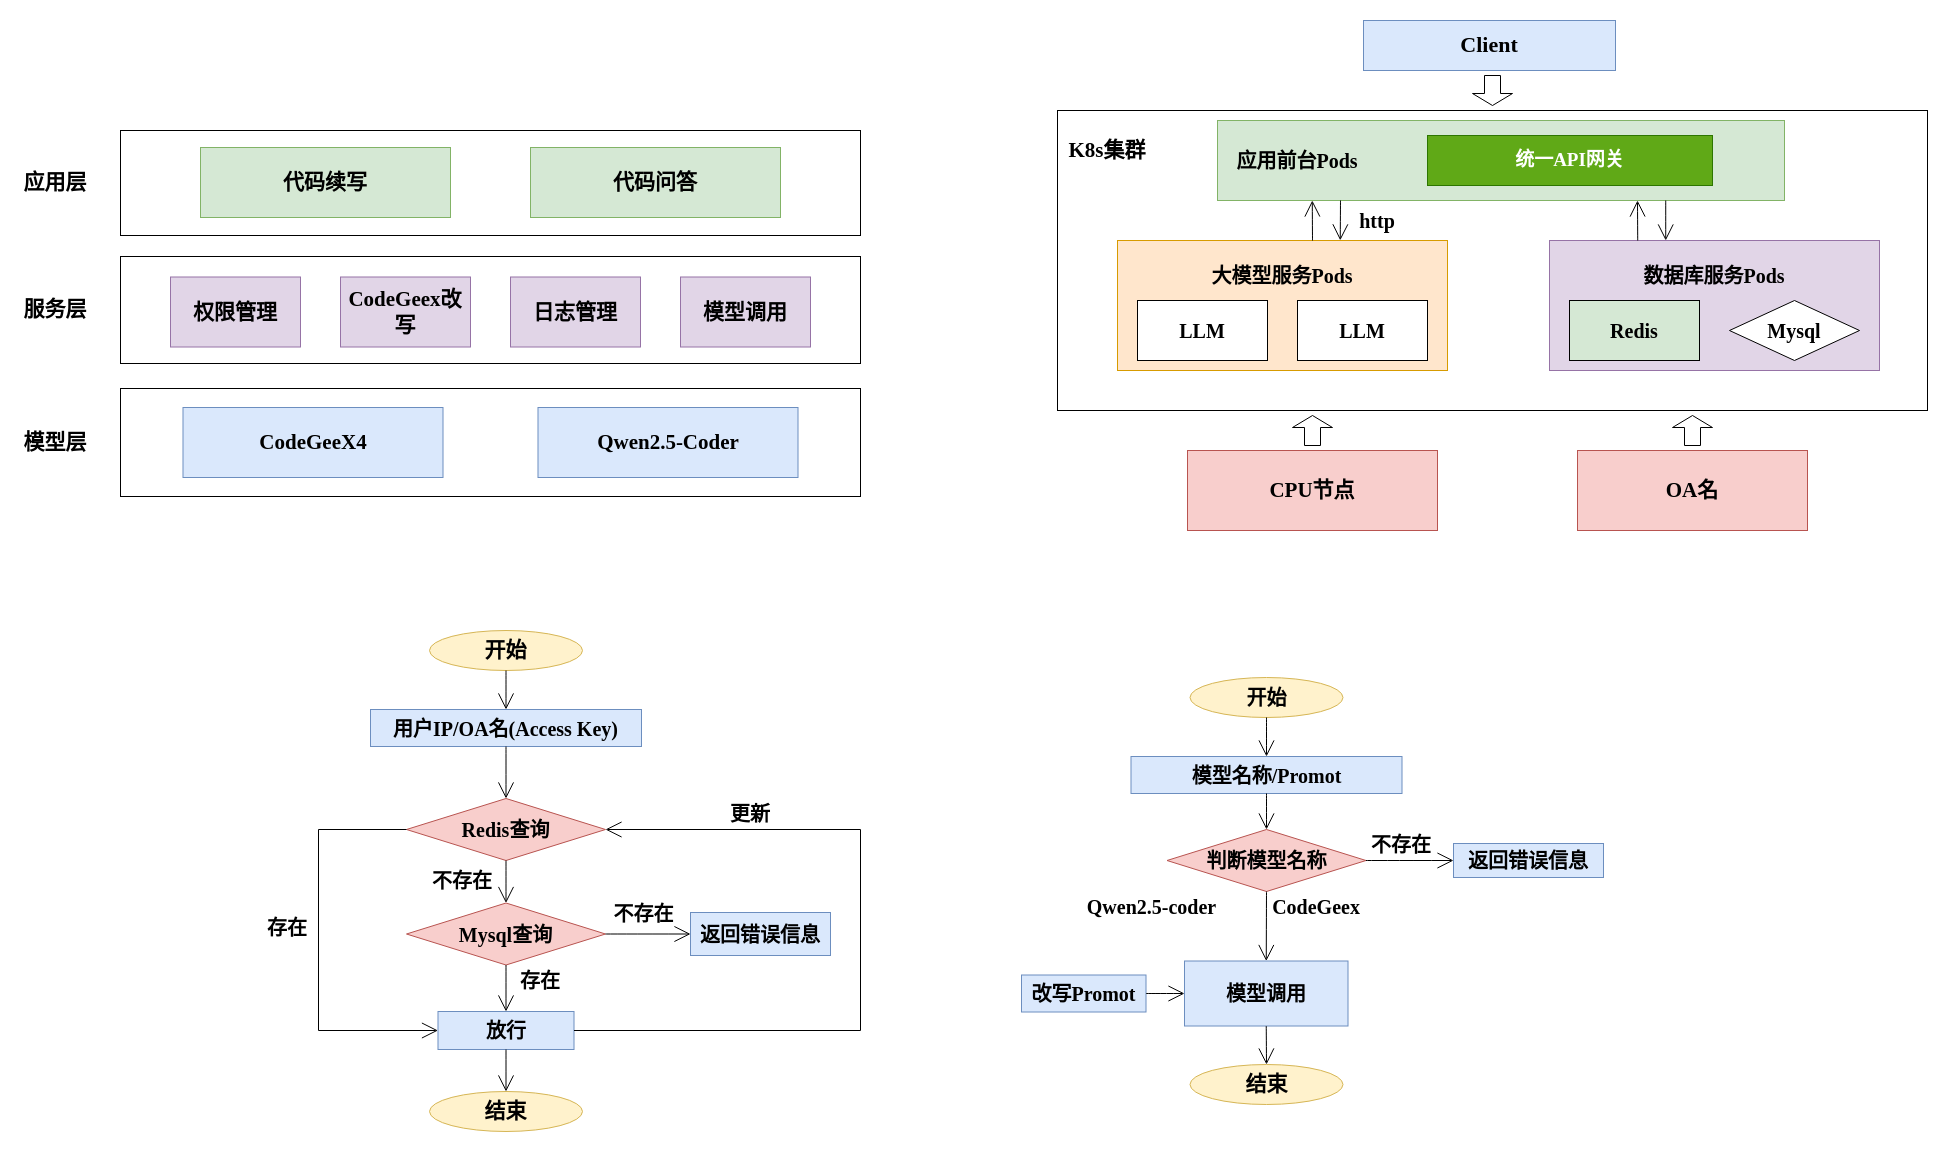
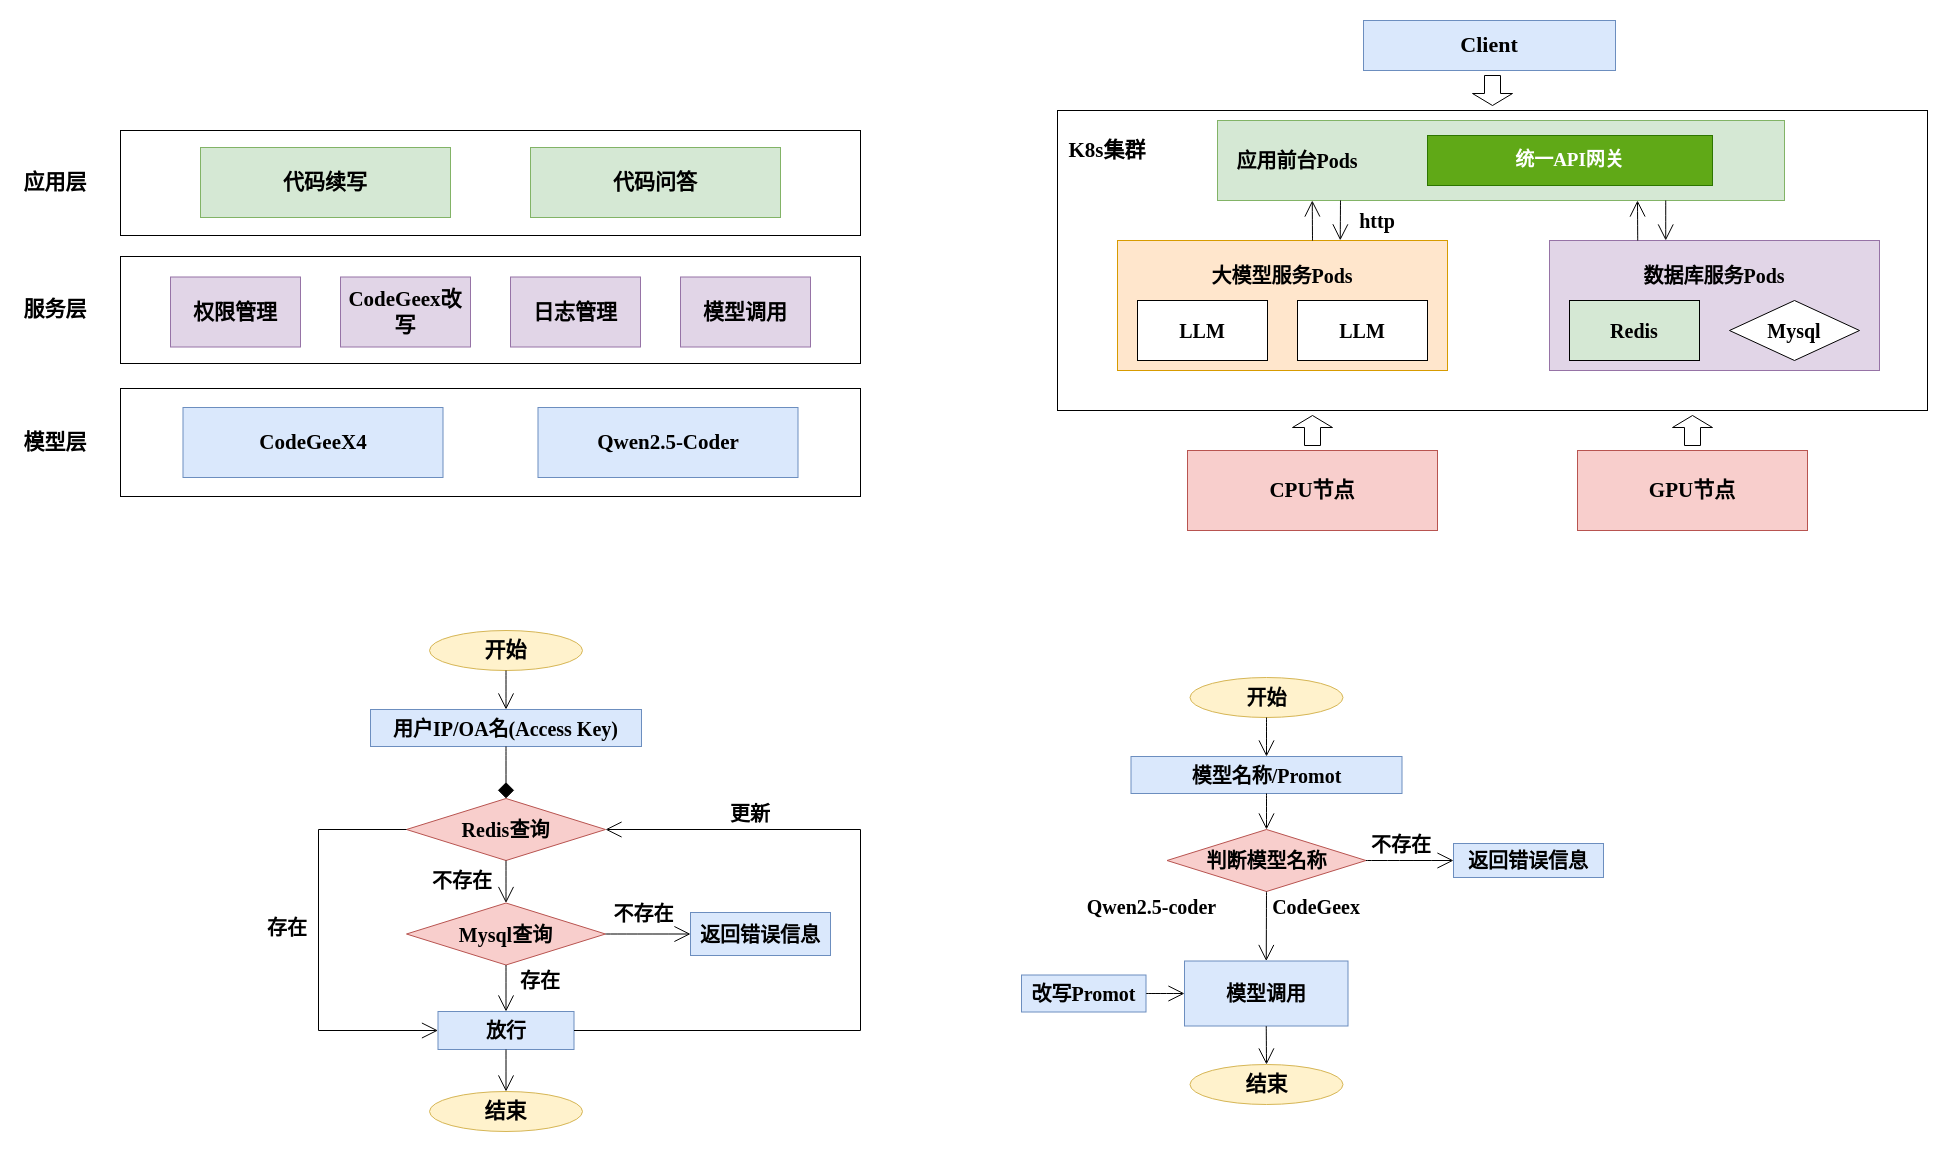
node "OA名": label "OA名" -> "GPU节点"
edge "用户IP/OA名(Access Key)" -> "Redis查询": arrowhead open -> diamond
